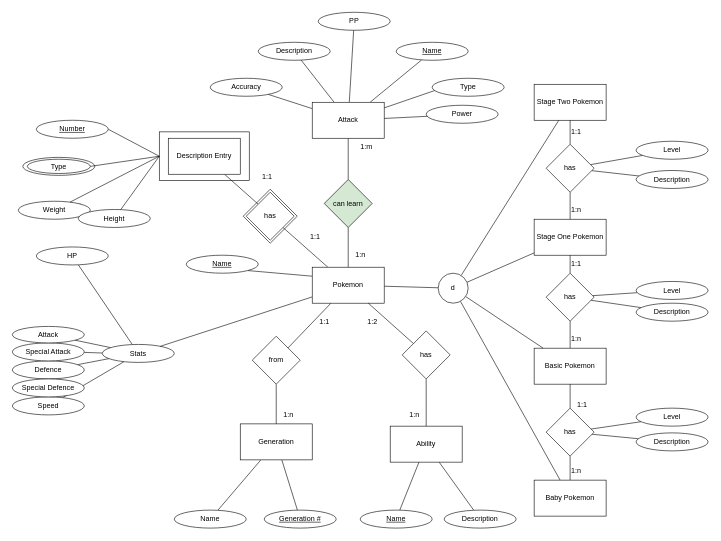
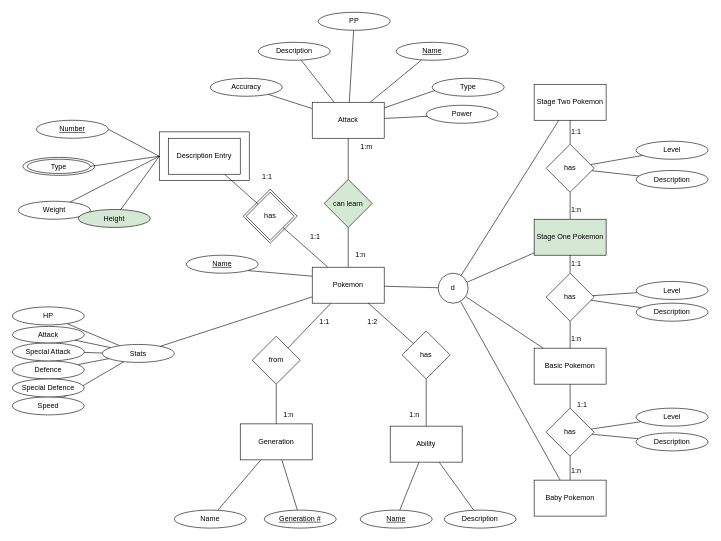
node "Height": fillcolor #ffffff -> #d5e8d4
node "Stage One Pokemon": fillcolor #ffffff -> #d5e8d4
node "HP": moved (72, 256) -> (48, 316)
